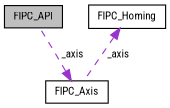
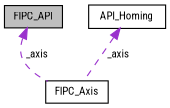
node "FIPC_Homing": label "FIPC_Homing" -> "API_Homing"
edge "FIPC_API" -> "FIPC_Axis": reversed
